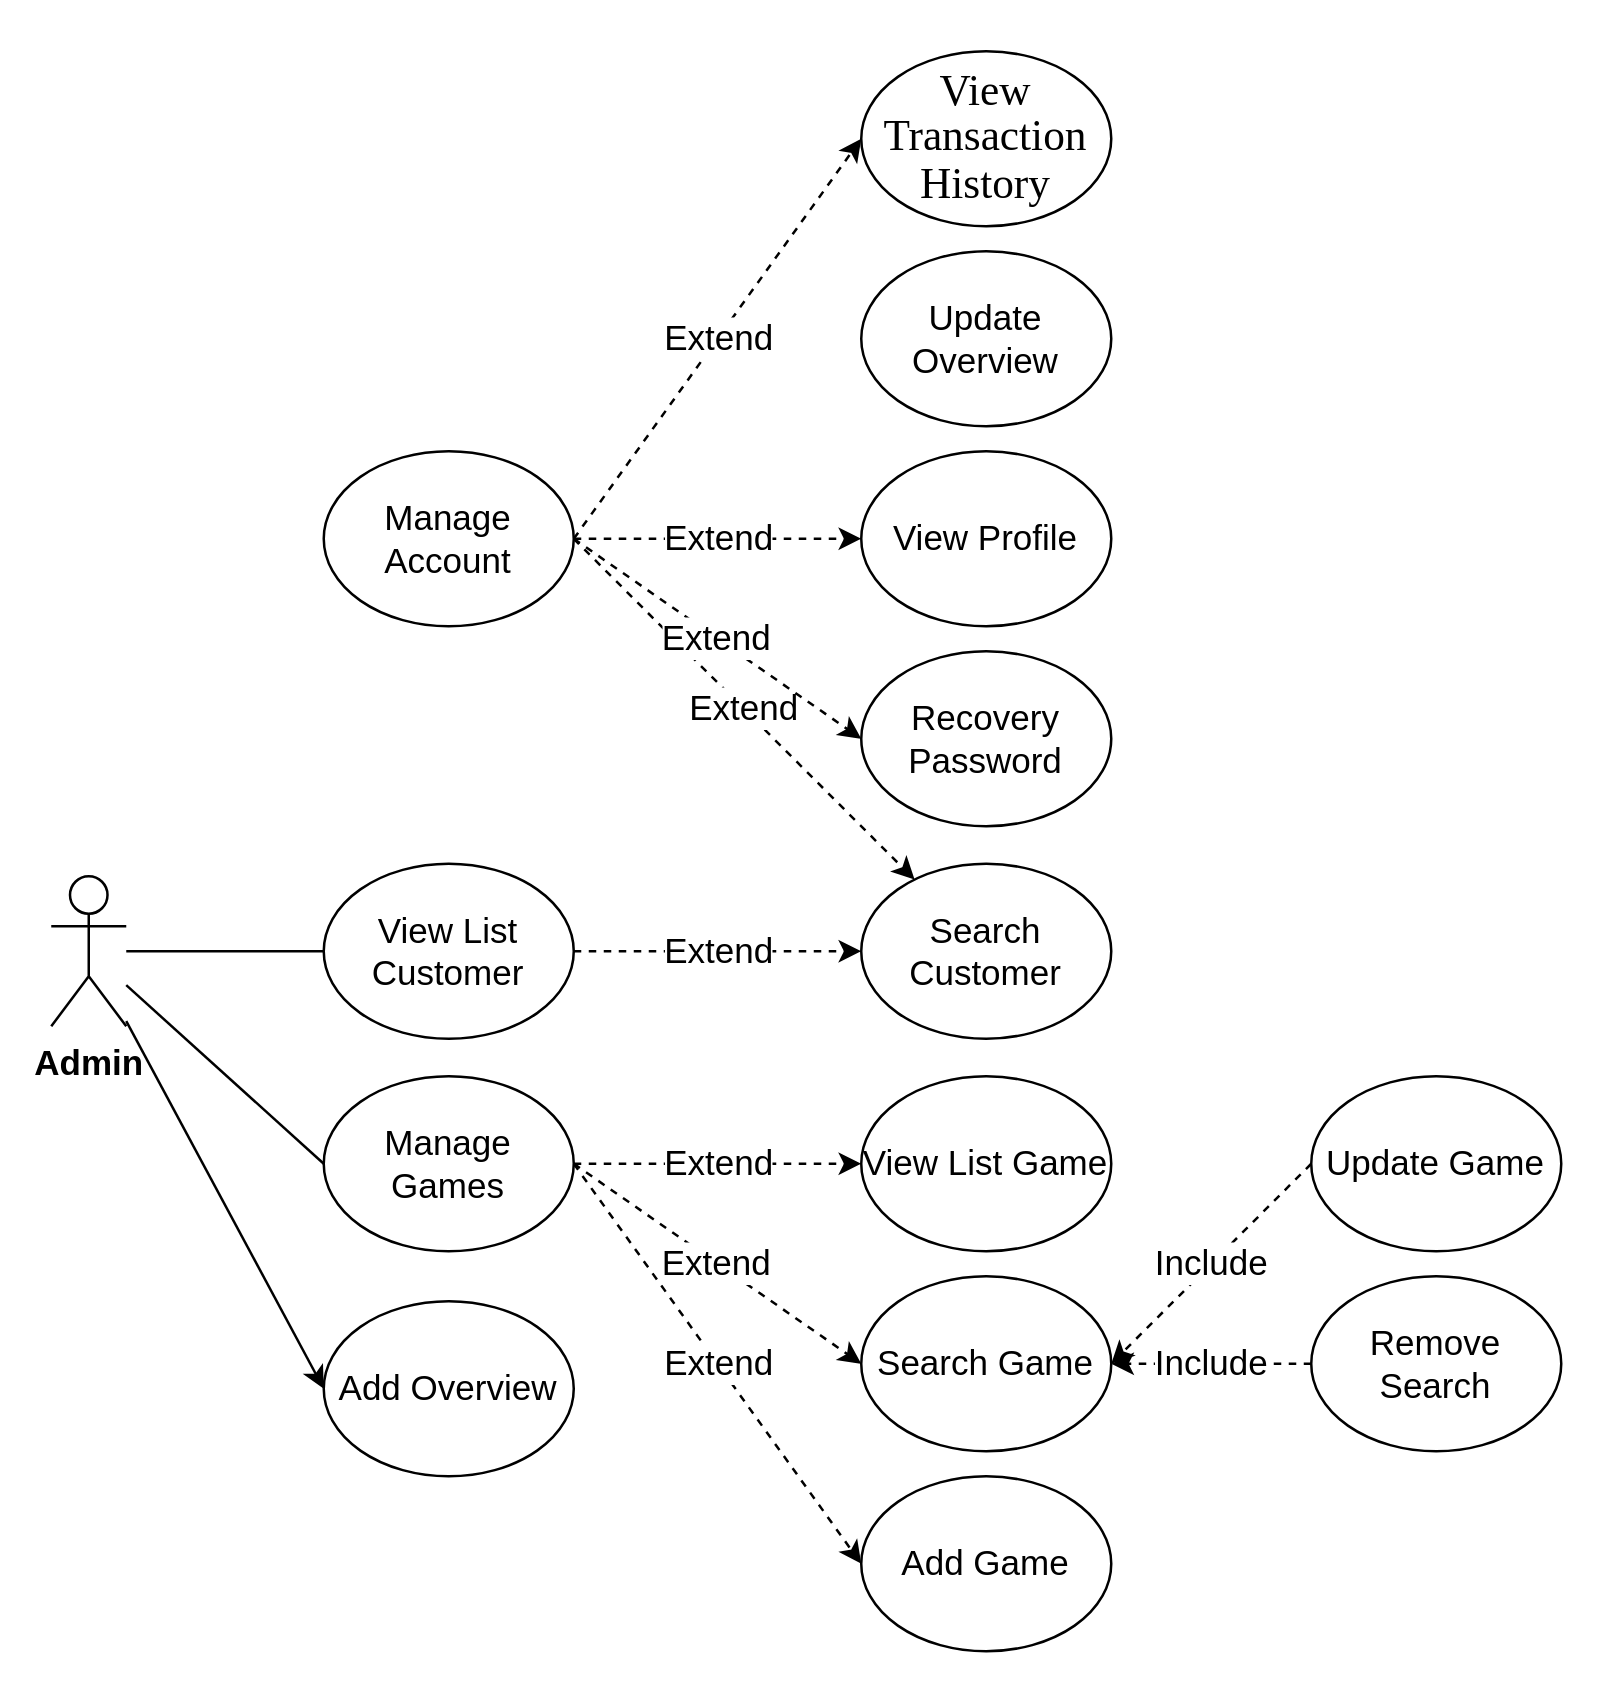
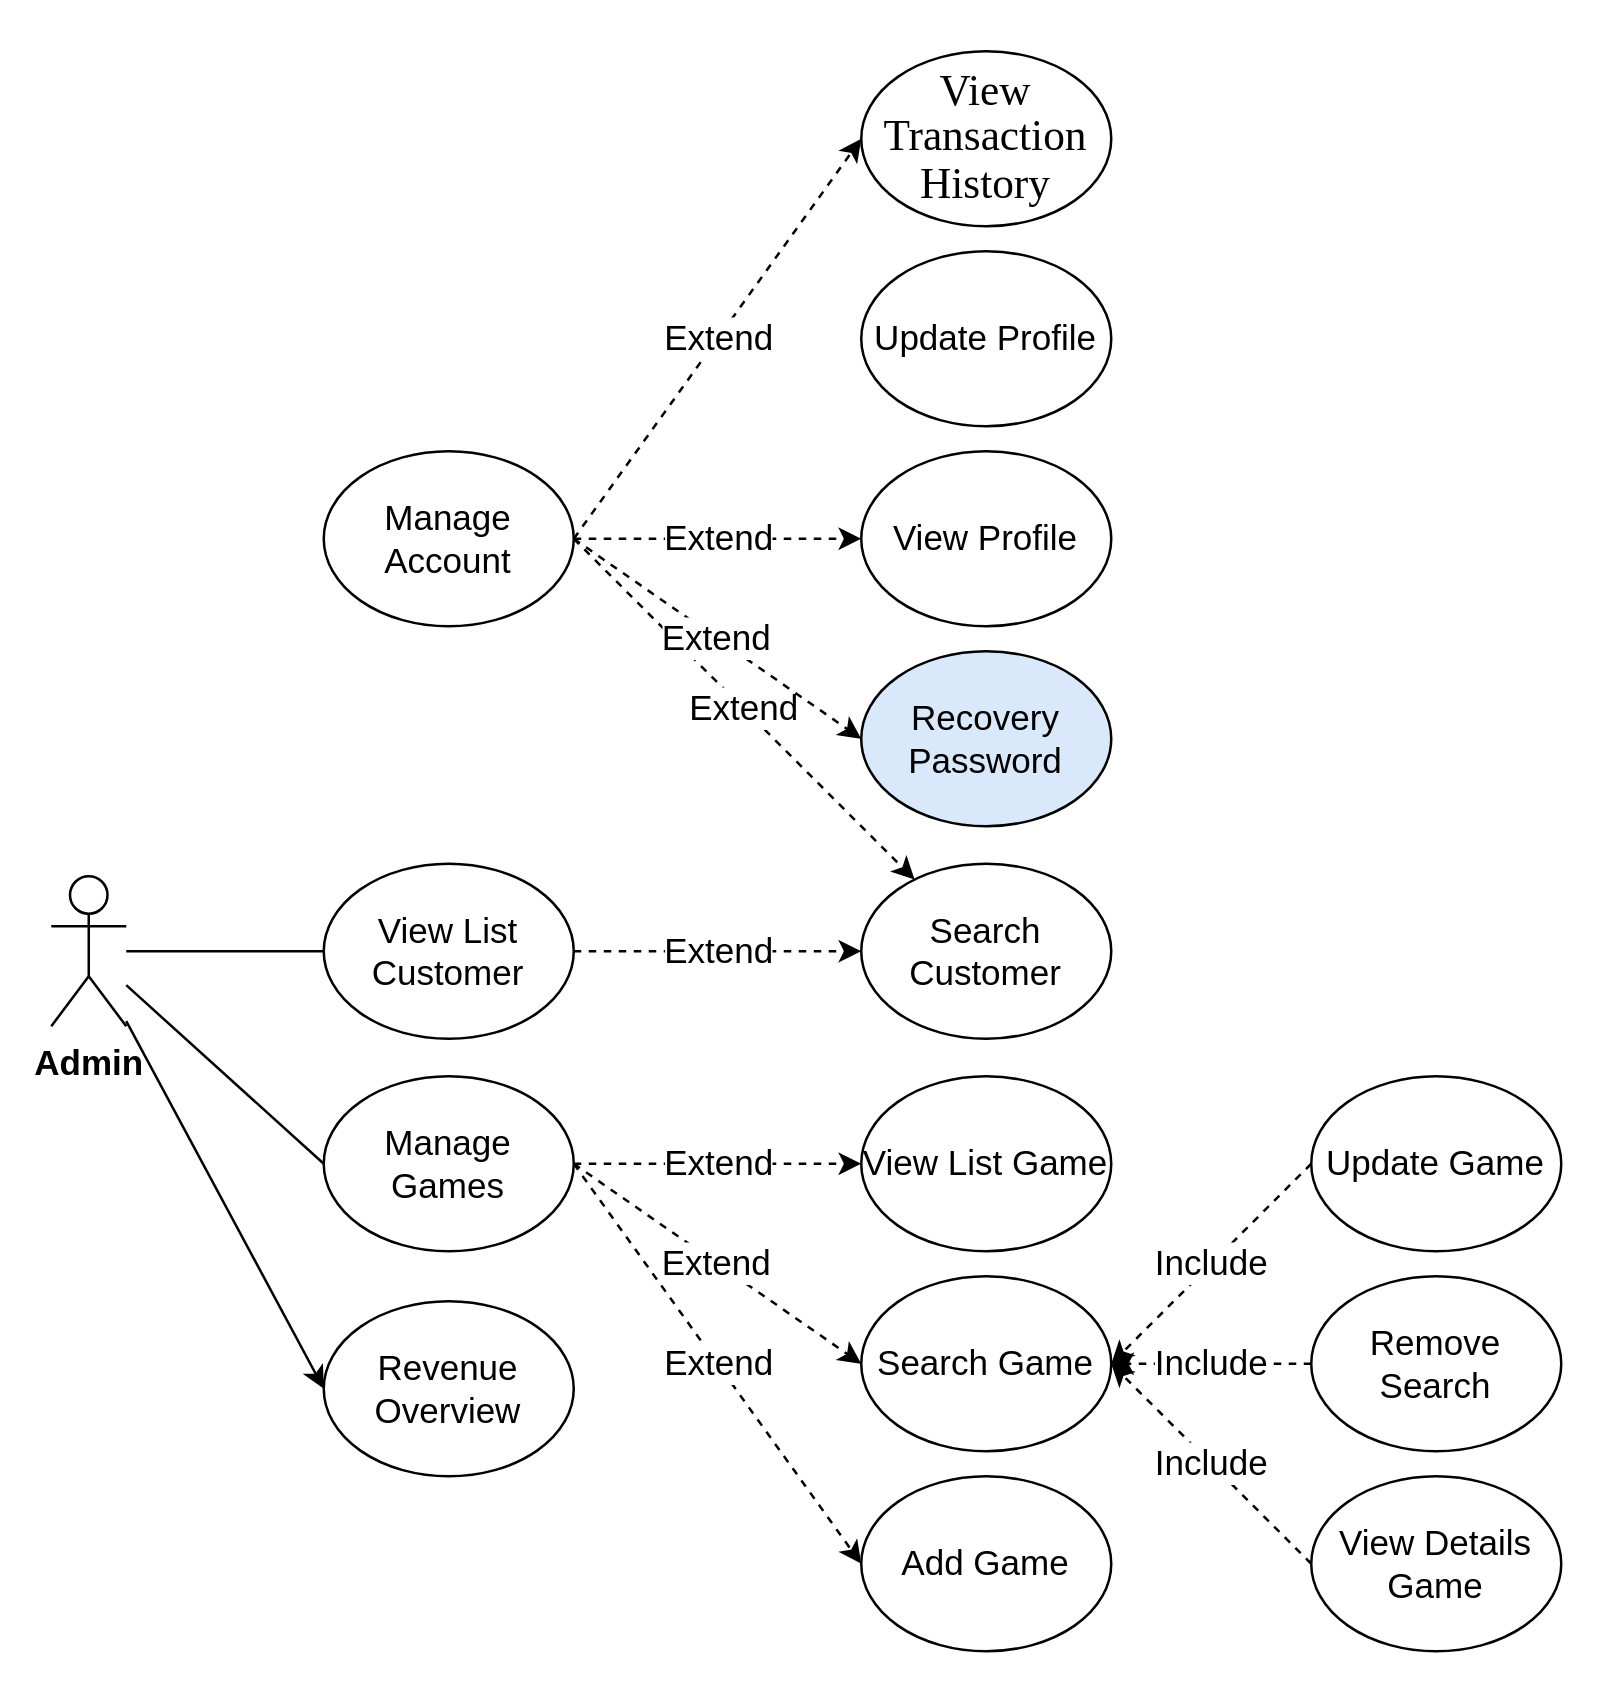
node "Update Overview": label "Update Overview" -> "Update Profile"
node "Recovery Password": fillcolor #ffffff -> #dae8fc
node "Add Overview": label "Add Overview" -> "Revenue Overview"
edge "View Details Game" -> "Search Game": added, label "Include"
node "View Details Game": added
